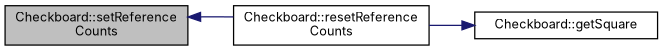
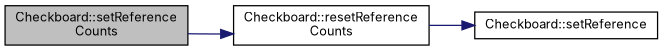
edge "Checkboard::resetReference Counts" -> "Checkboard::setReference Counts": reversed
node "Checkboard::getSquare": label "Checkboard::getSquare" -> "Checkboard::setReference"
